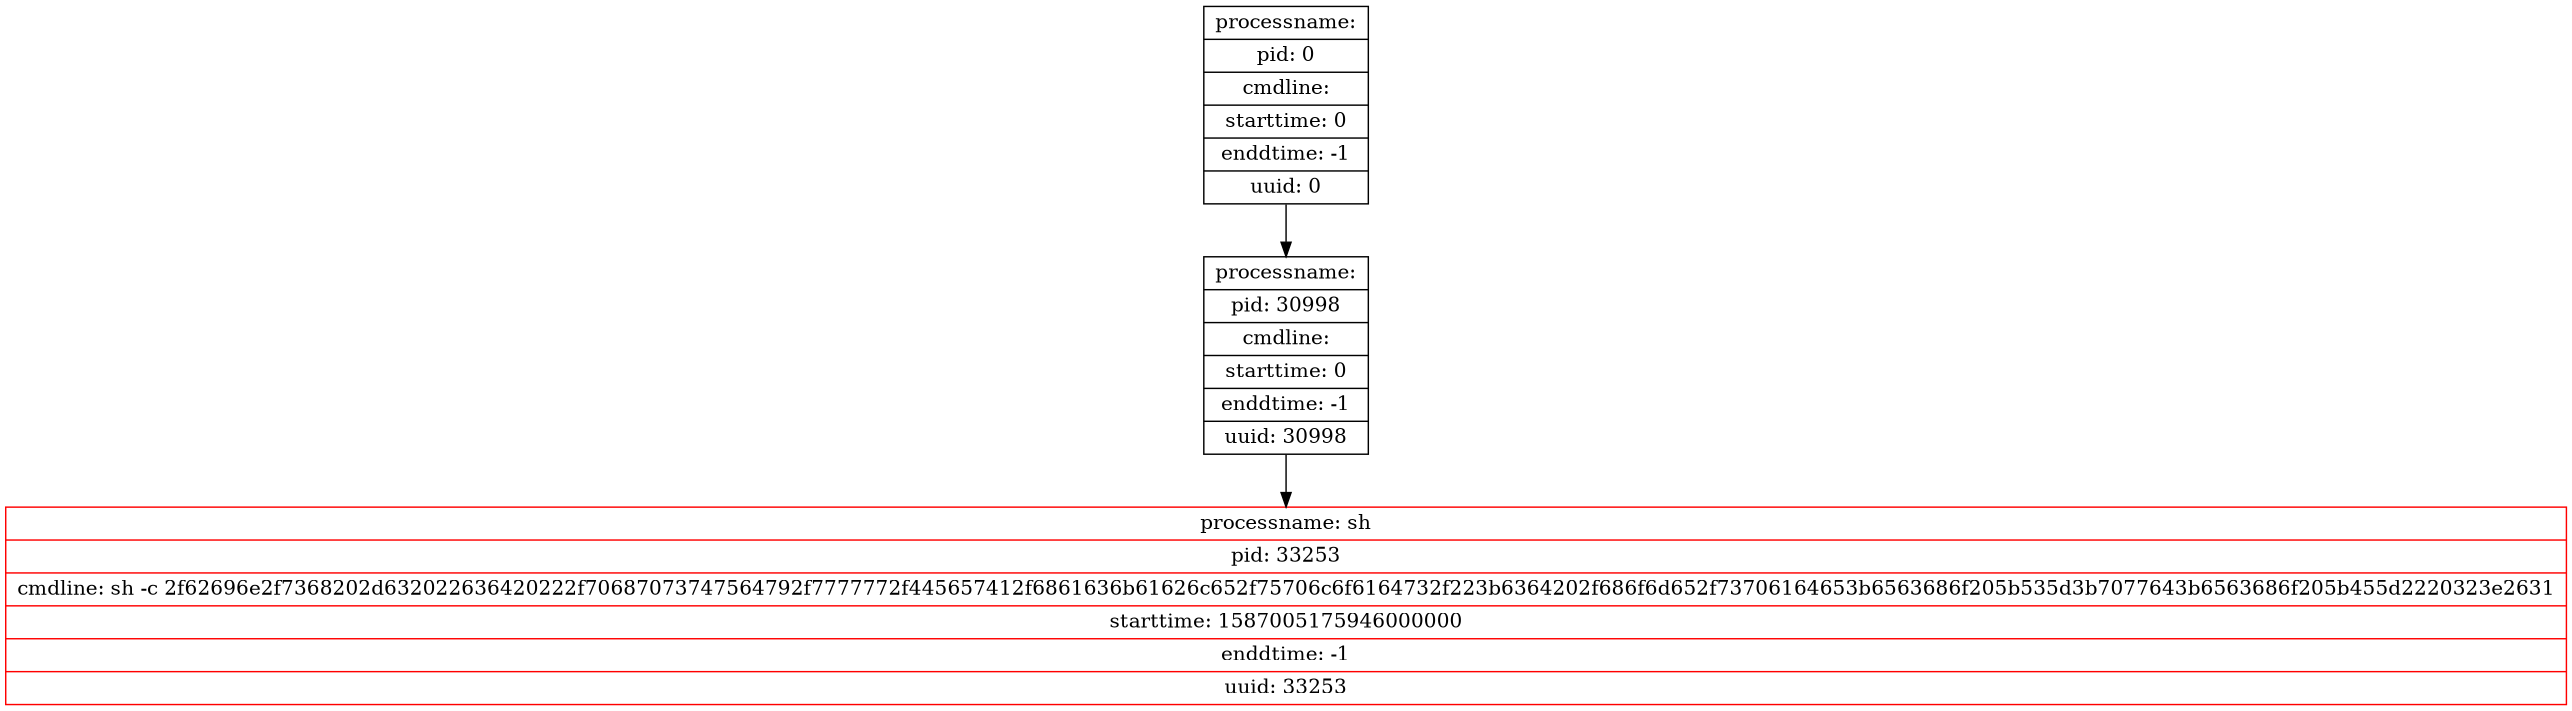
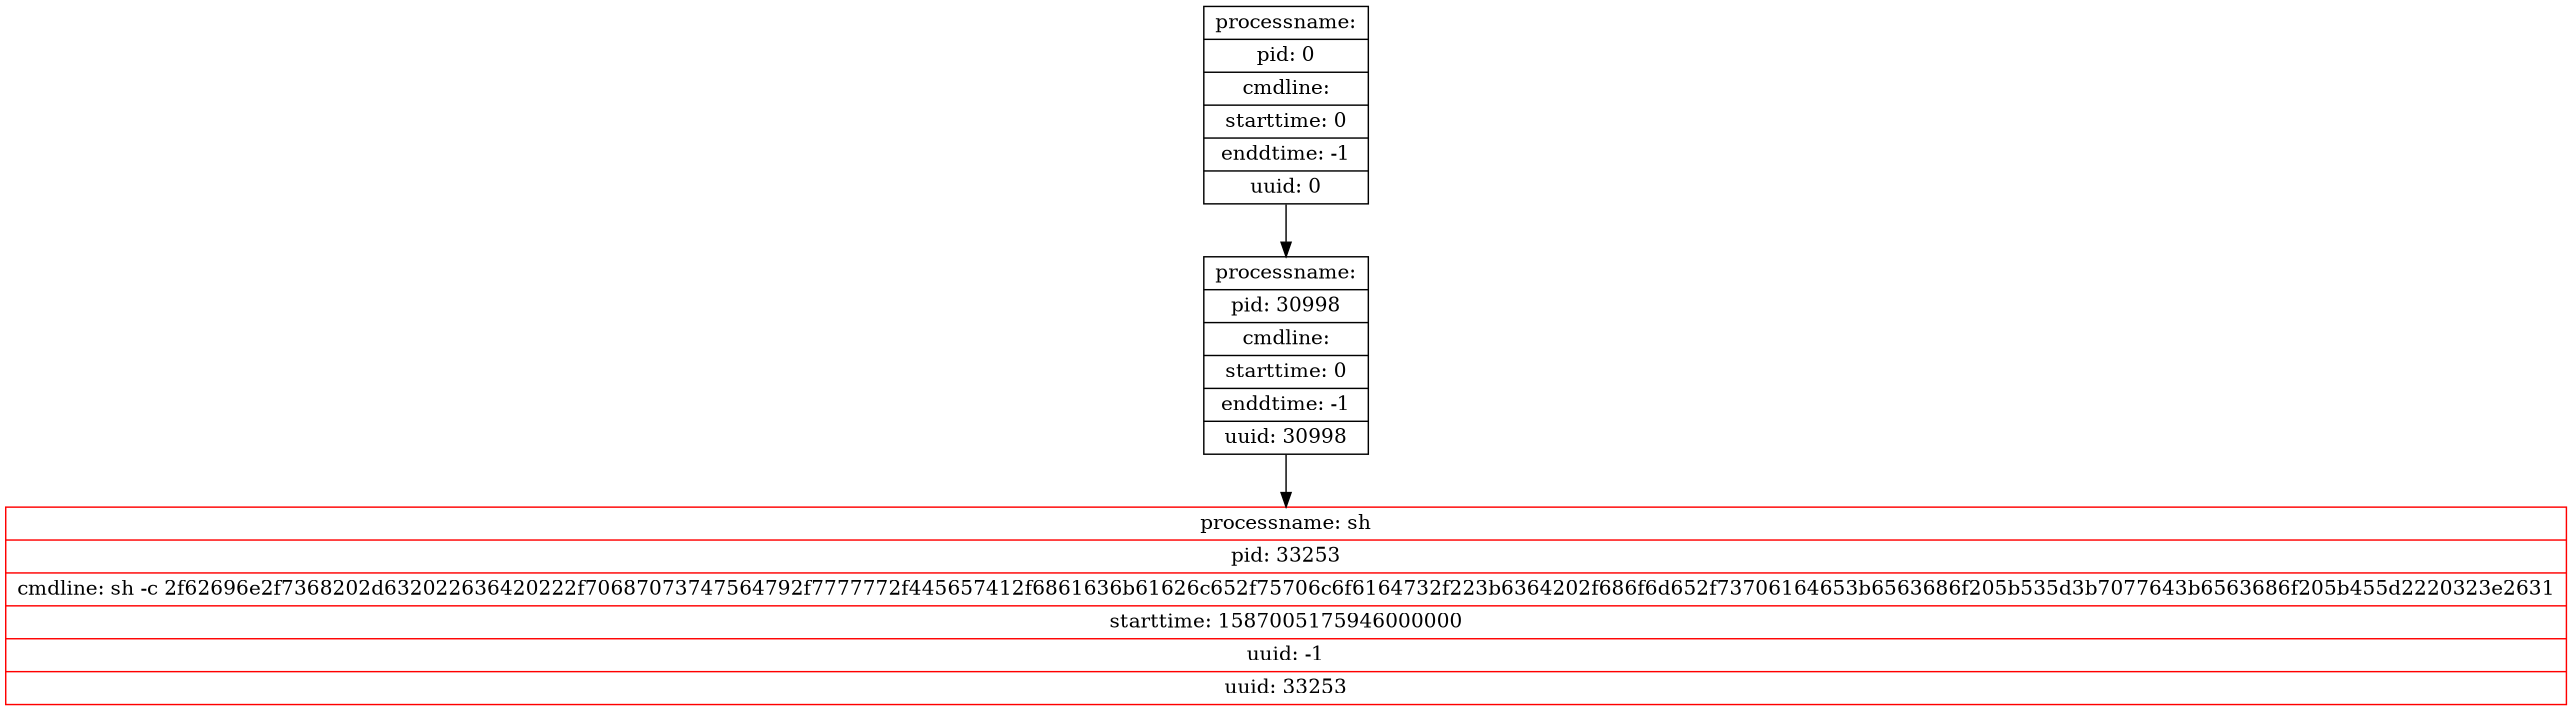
node "processname: sh": text "enddtime: -1" -> "uuid: -1"
